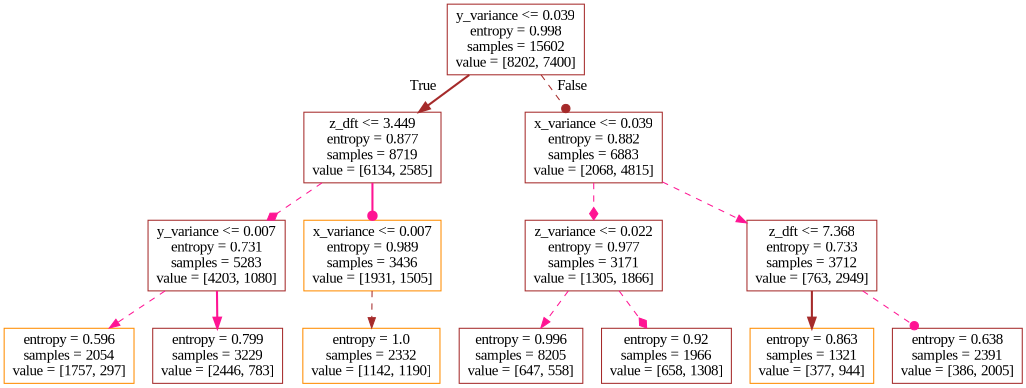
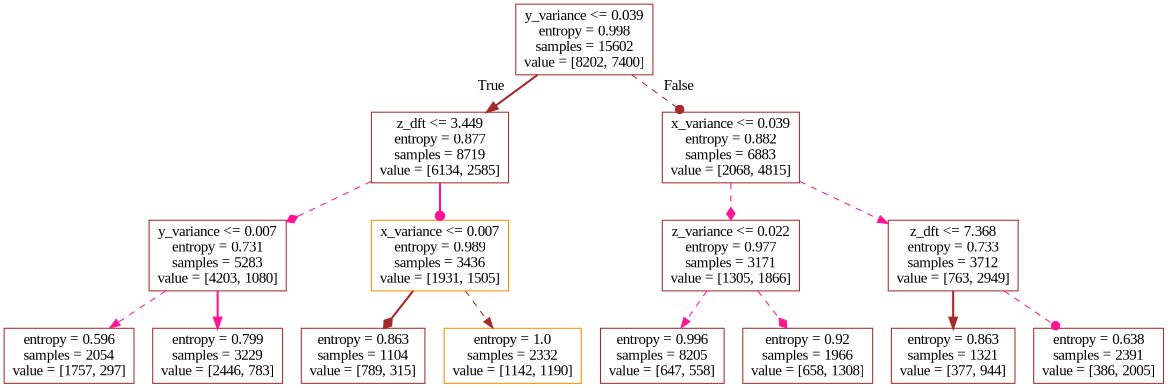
node "entropy = 0.596 samples = 2054 value = [1757, 297]": color darkorange -> brown
node "entropy = 0.863 samples = 1104 value = [789, 315]": added
node "entropy = 0.863 samples = 1321 value = [377, 944]": color darkorange -> brown
